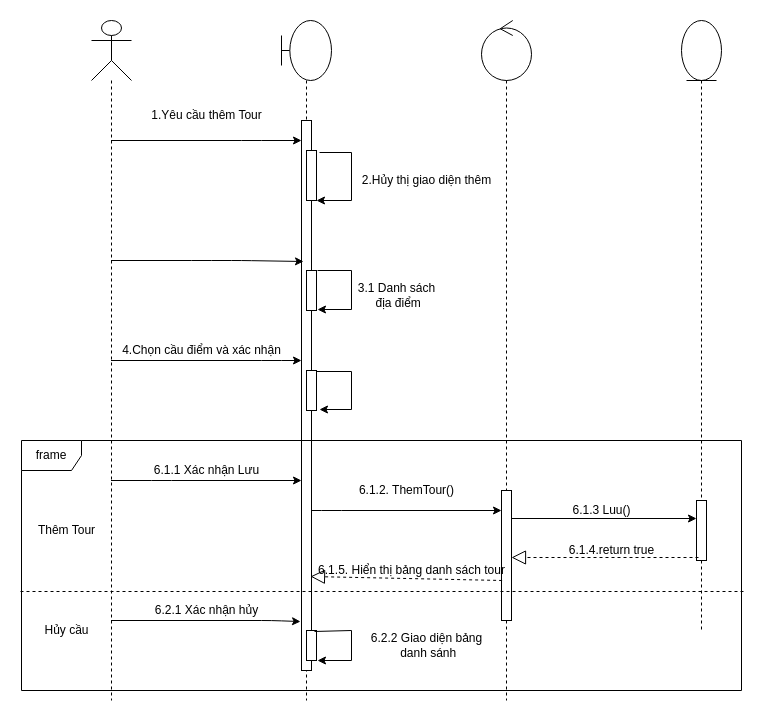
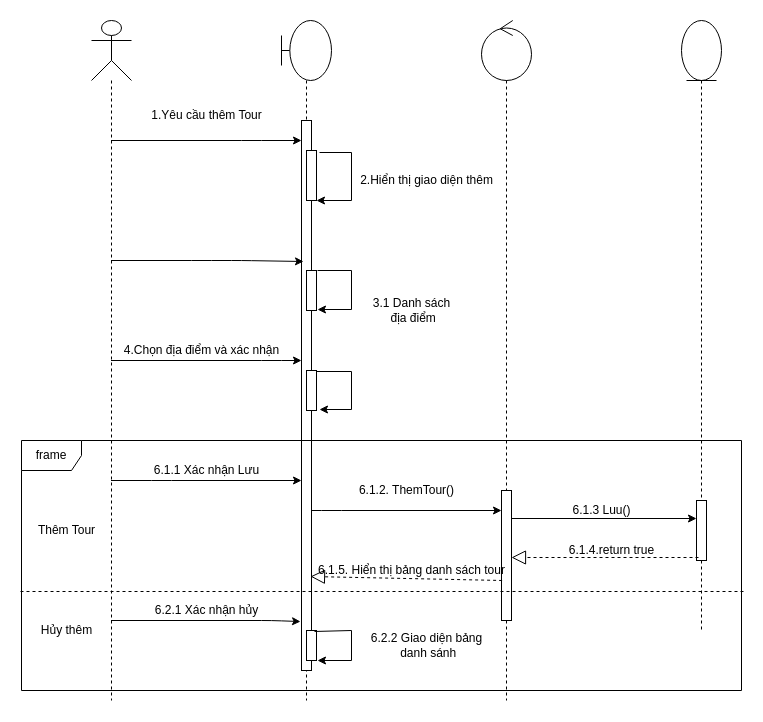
node "2.Hủy thị giao diện thêm": label "2.Hủy thị giao diện thêm" -> "2.Hiển thị giao diện thêm"
node "3.1 Danh sách địa điểm": moved (397, 296) -> (412, 311)
node "4.Chọn cầu điểm và xác nhận": label "4.Chọn cầu điểm và xác nhận" -> "4.Chọn địa điểm và xác nhận"
node "Hủy cầu": label "Hủy cầu" -> "Hủy thêm"
